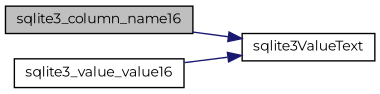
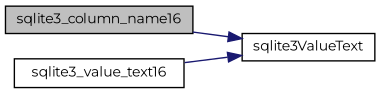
node "sqlite3_value_value16": label "sqlite3_value_value16" -> "sqlite3_value_text16"
